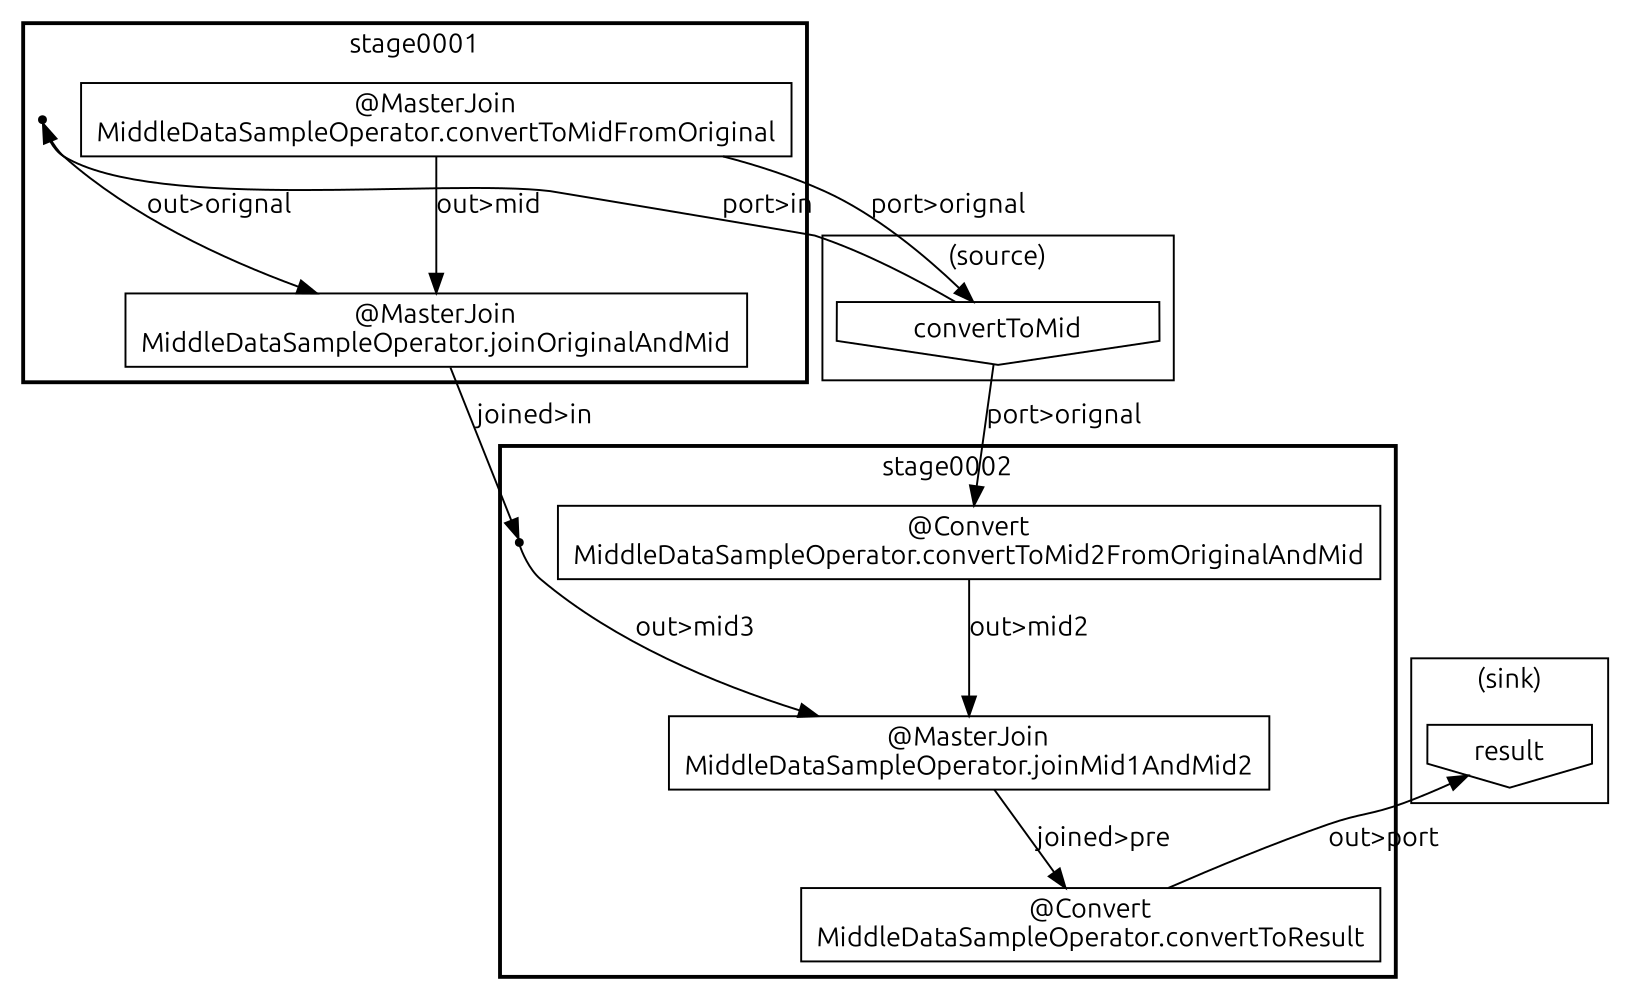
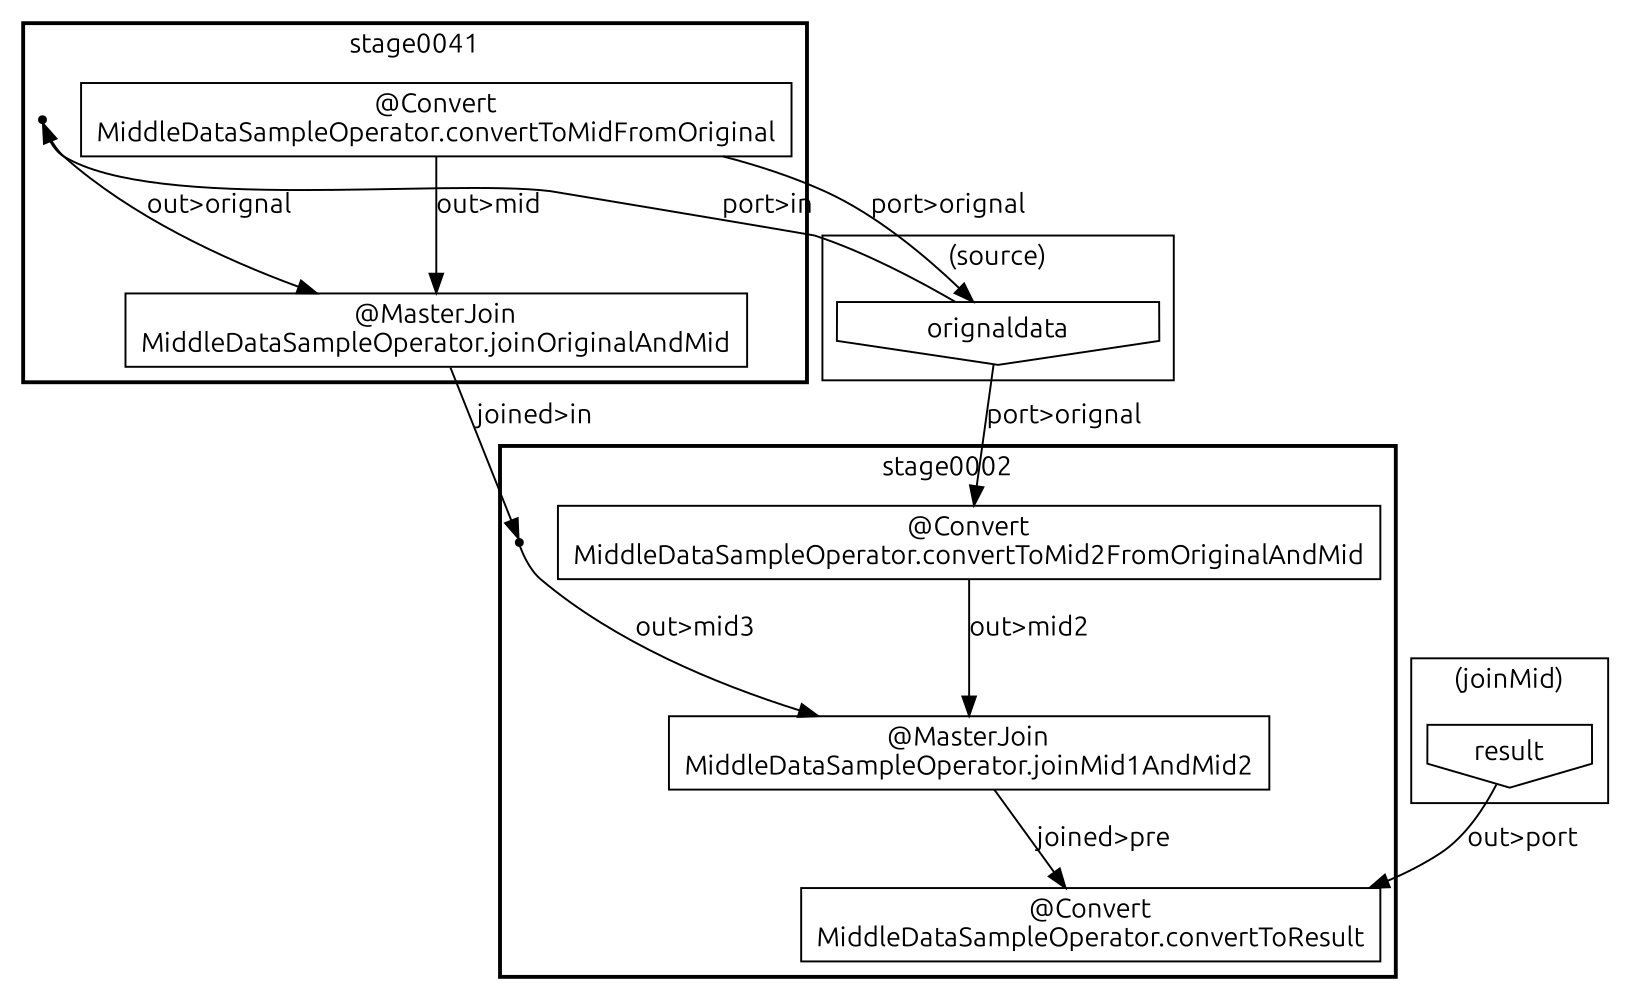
cluster "stage0001": label "stage0001" -> "stage0041"
node "@MasterJoin MiddleDataSampleOperator.convertToMidFromOriginal": label "@MasterJoin MiddleDataSampleOperator.convertToMidFromOriginal" -> "@Convert MiddleDataSampleOperator.convertToMidFromOriginal"
node "convertToMid": label "convertToMid" -> "orignaldata"
cluster "(sink)": label "(sink)" -> "(joinMid)"
edge "@Convert MiddleDataSampleOperator.convertToResult" -> "result": reversed
